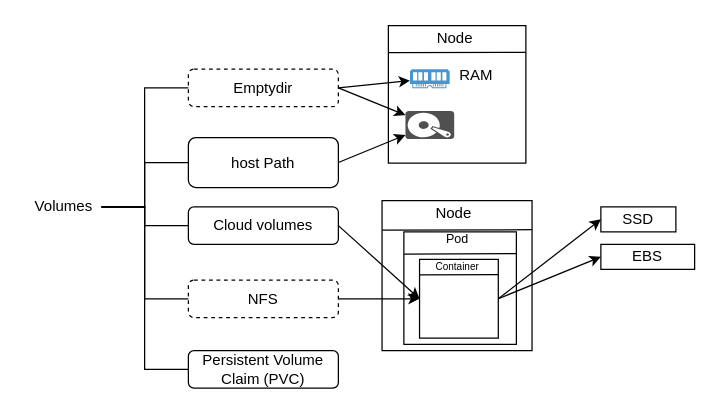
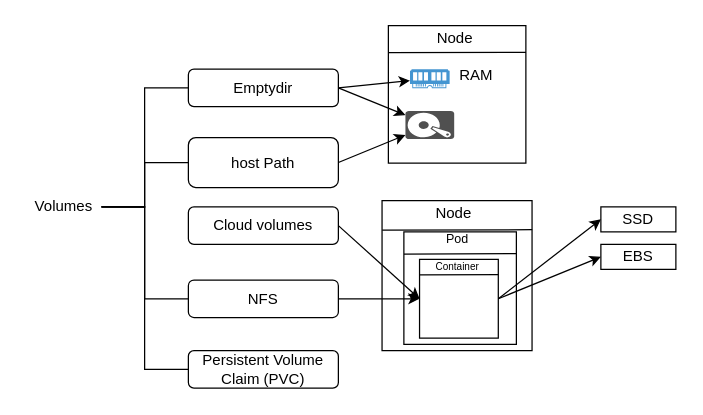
node "Emptydir": style dashed -> solid
edge "Volumes" -- "Cloud volumes": removed
node "EBS": size 94x25 -> 75x25
node "NFS": style dashed -> solid
